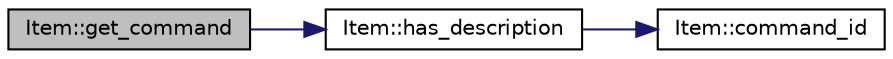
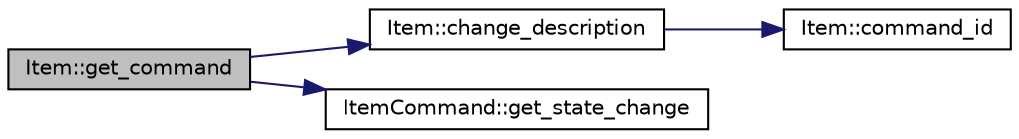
node "Item::has_description": label "Item::has_description" -> "Item::change_description"
node "ItemCommand::get_state_change": added
